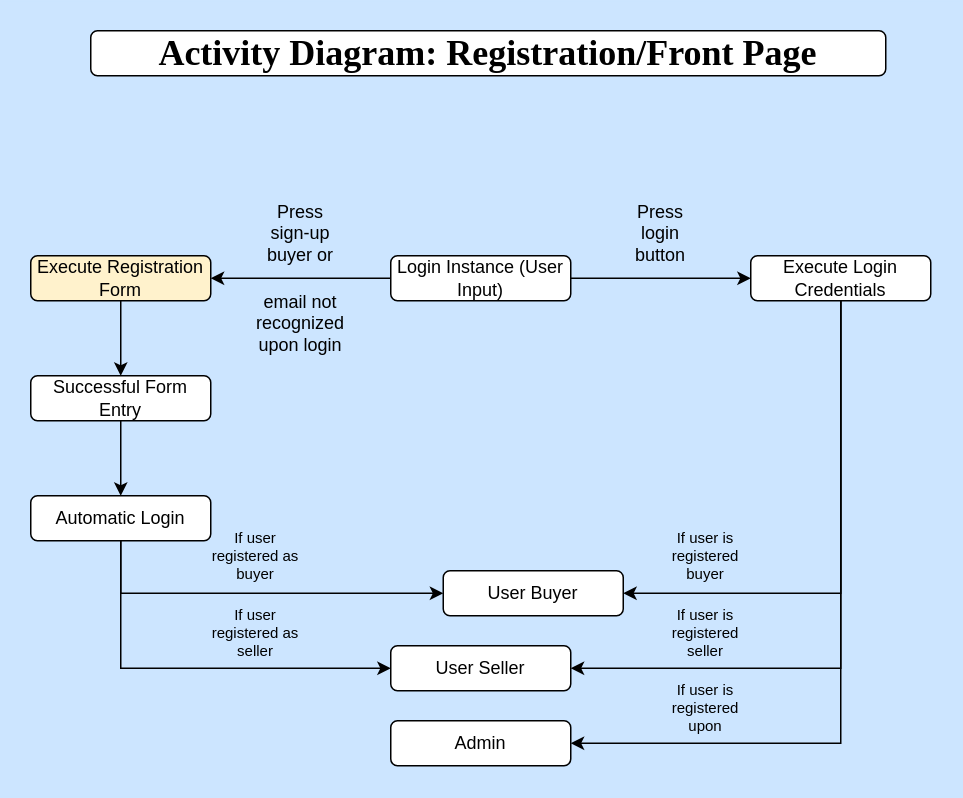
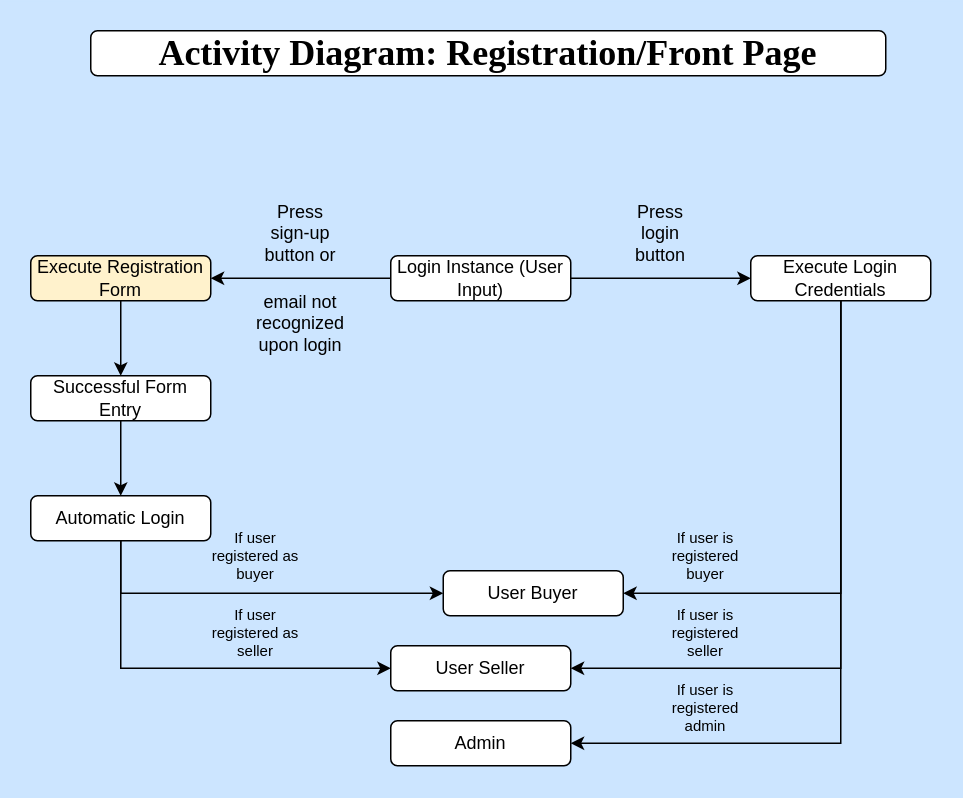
node "Press sign-up buyer or": label "Press sign-up buyer or" -> "Press sign-up button or"
node "If user is registered upon": label "If user is registered upon" -> "If user is registered admin"
